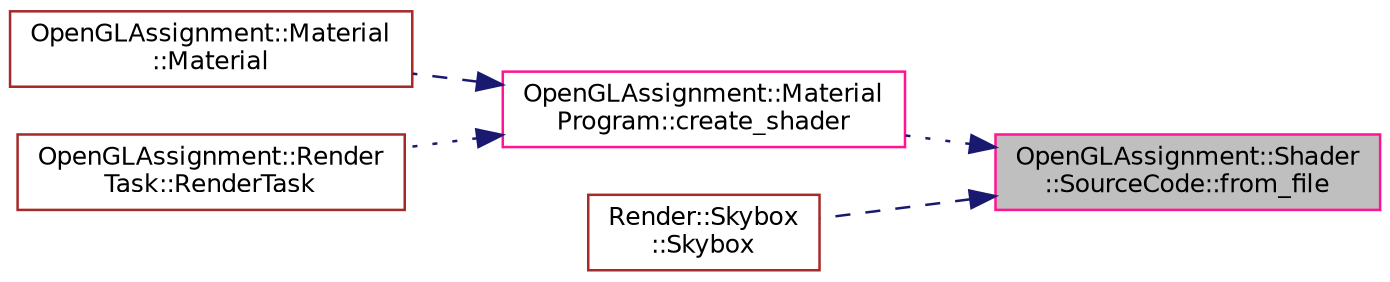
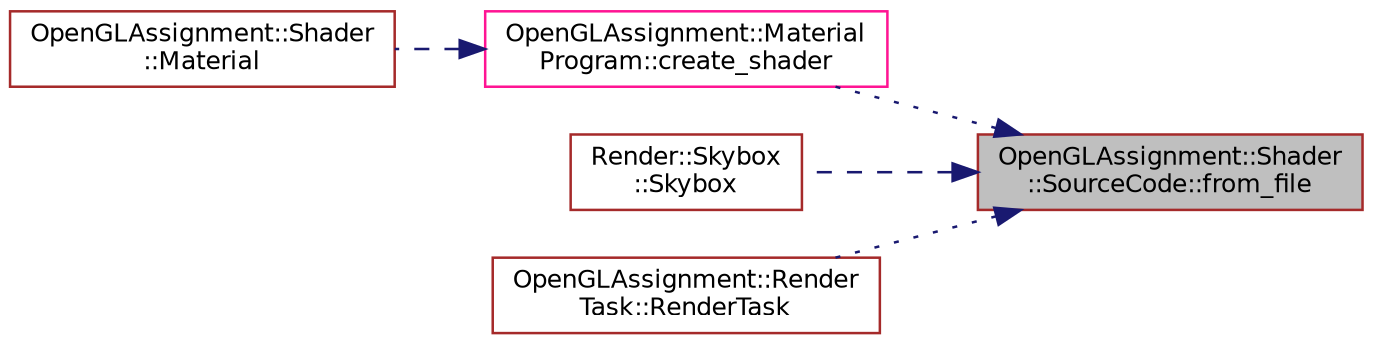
node "OpenGLAssignment::Material ::Material": label "OpenGLAssignment::Material ::Material" -> "OpenGLAssignment::Shader ::Material"
edge "OpenGLAssignment::Render Task::RenderTask" -> "OpenGLAssignment::Material Program::create_shader": now "OpenGLAssignment::Render Task::RenderTask" -> "OpenGLAssignment::Shader ::SourceCode::from_file"
node "OpenGLAssignment::Shader ::SourceCode::from_file": color deeppink -> brown
